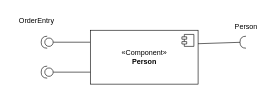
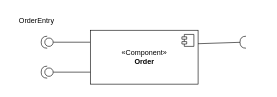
node "Person": removed
node "«Component» Person": label "«Component» Person" -> "«Component» Order"
